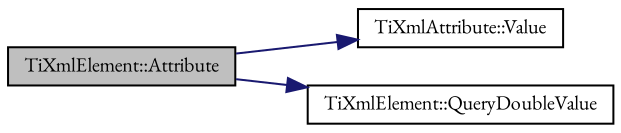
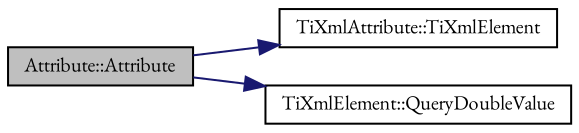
node "TiXmlAttribute::Value": label "TiXmlAttribute::Value" -> "TiXmlAttribute::TiXmlElement"
node "TiXmlElement::Attribute": label "TiXmlElement::Attribute" -> "Attribute::Attribute"
